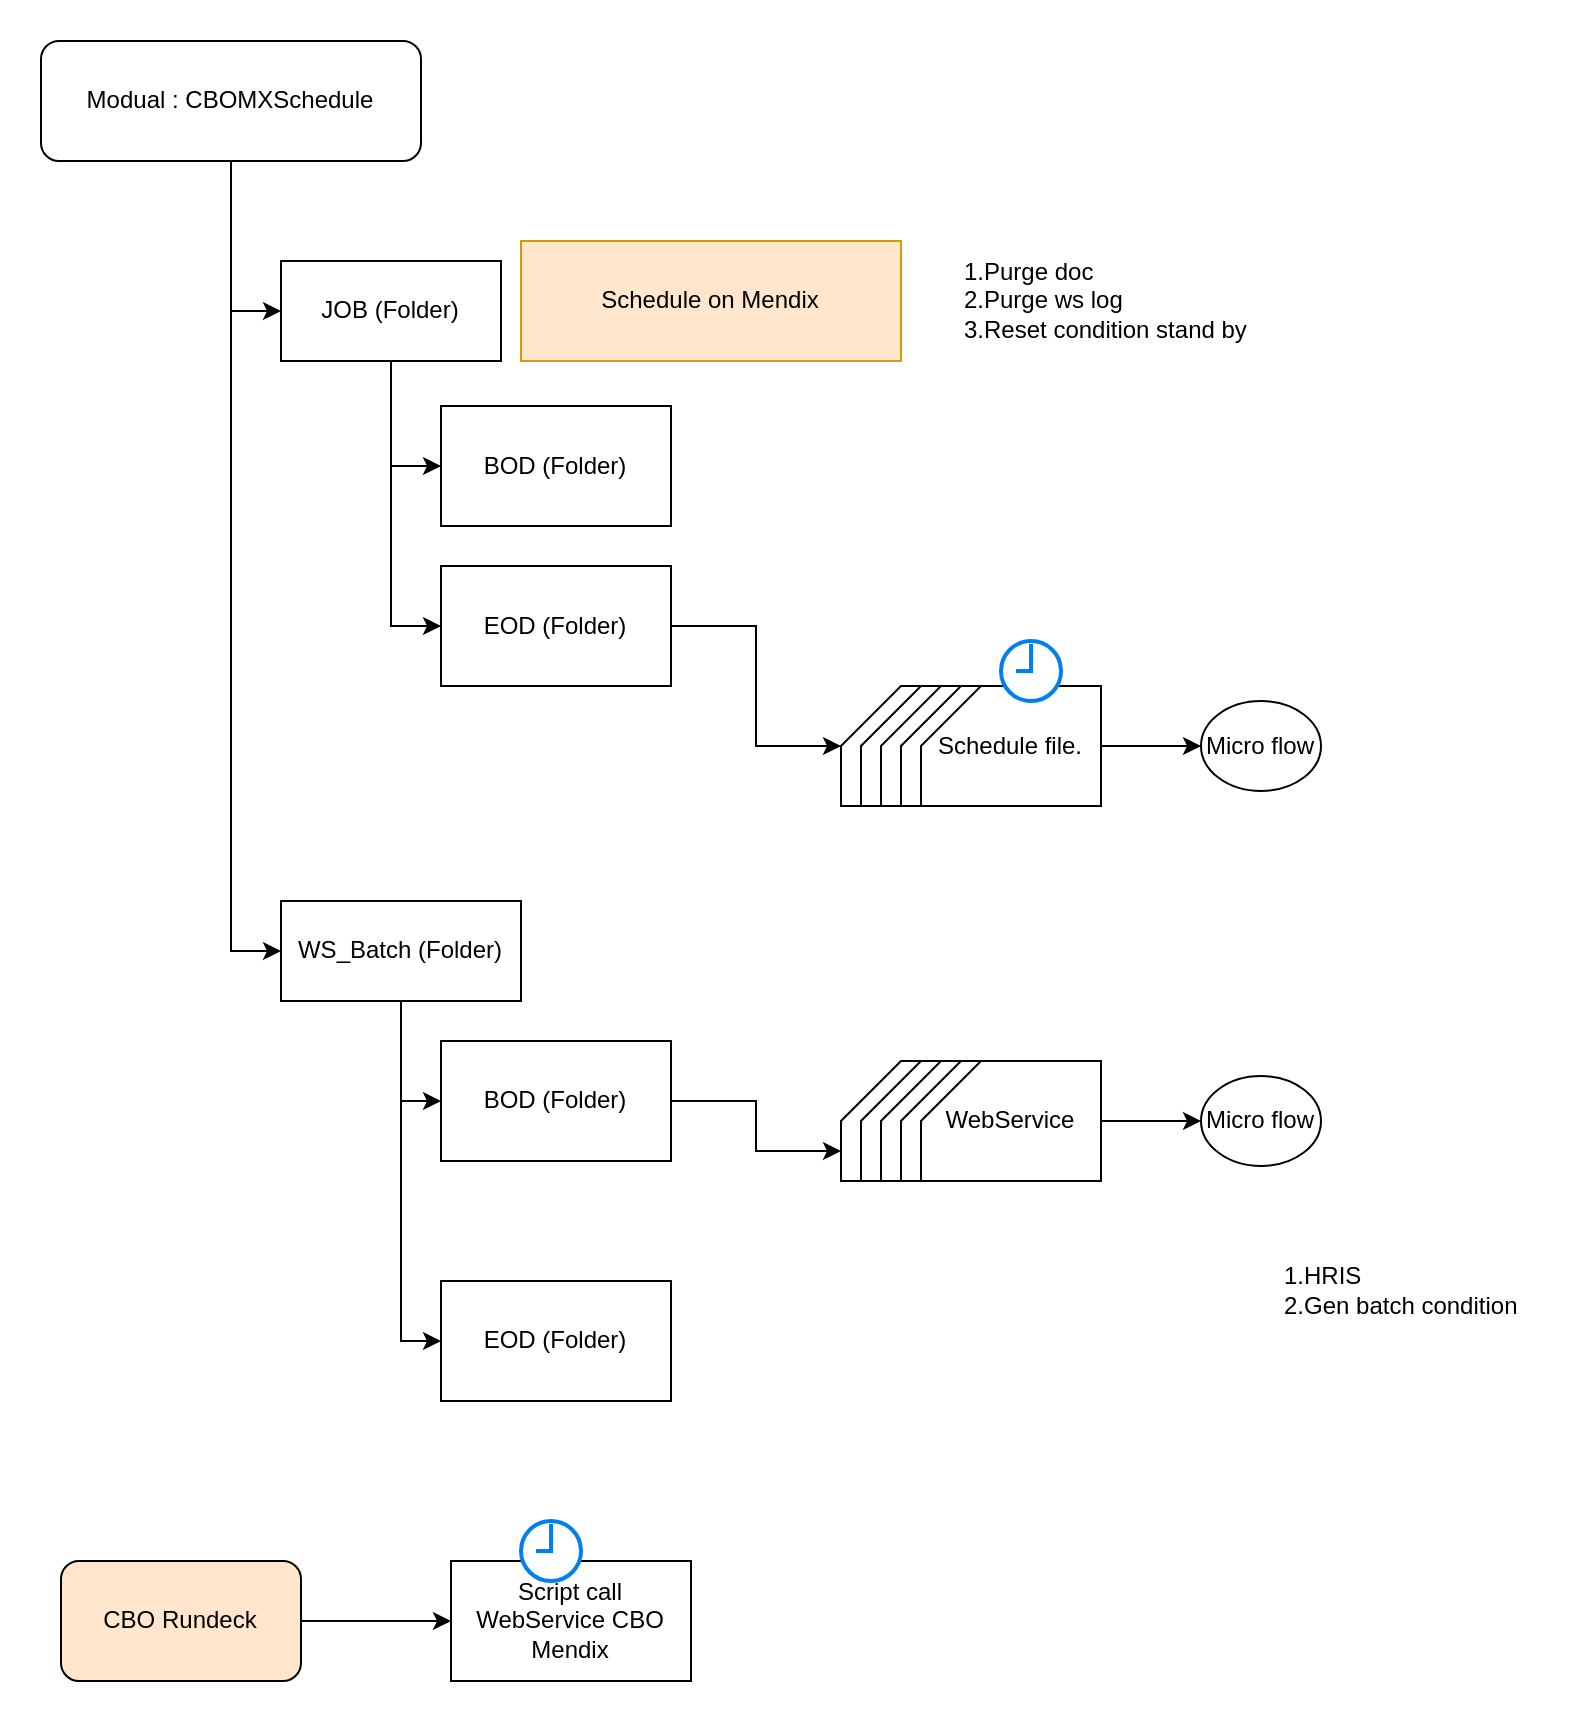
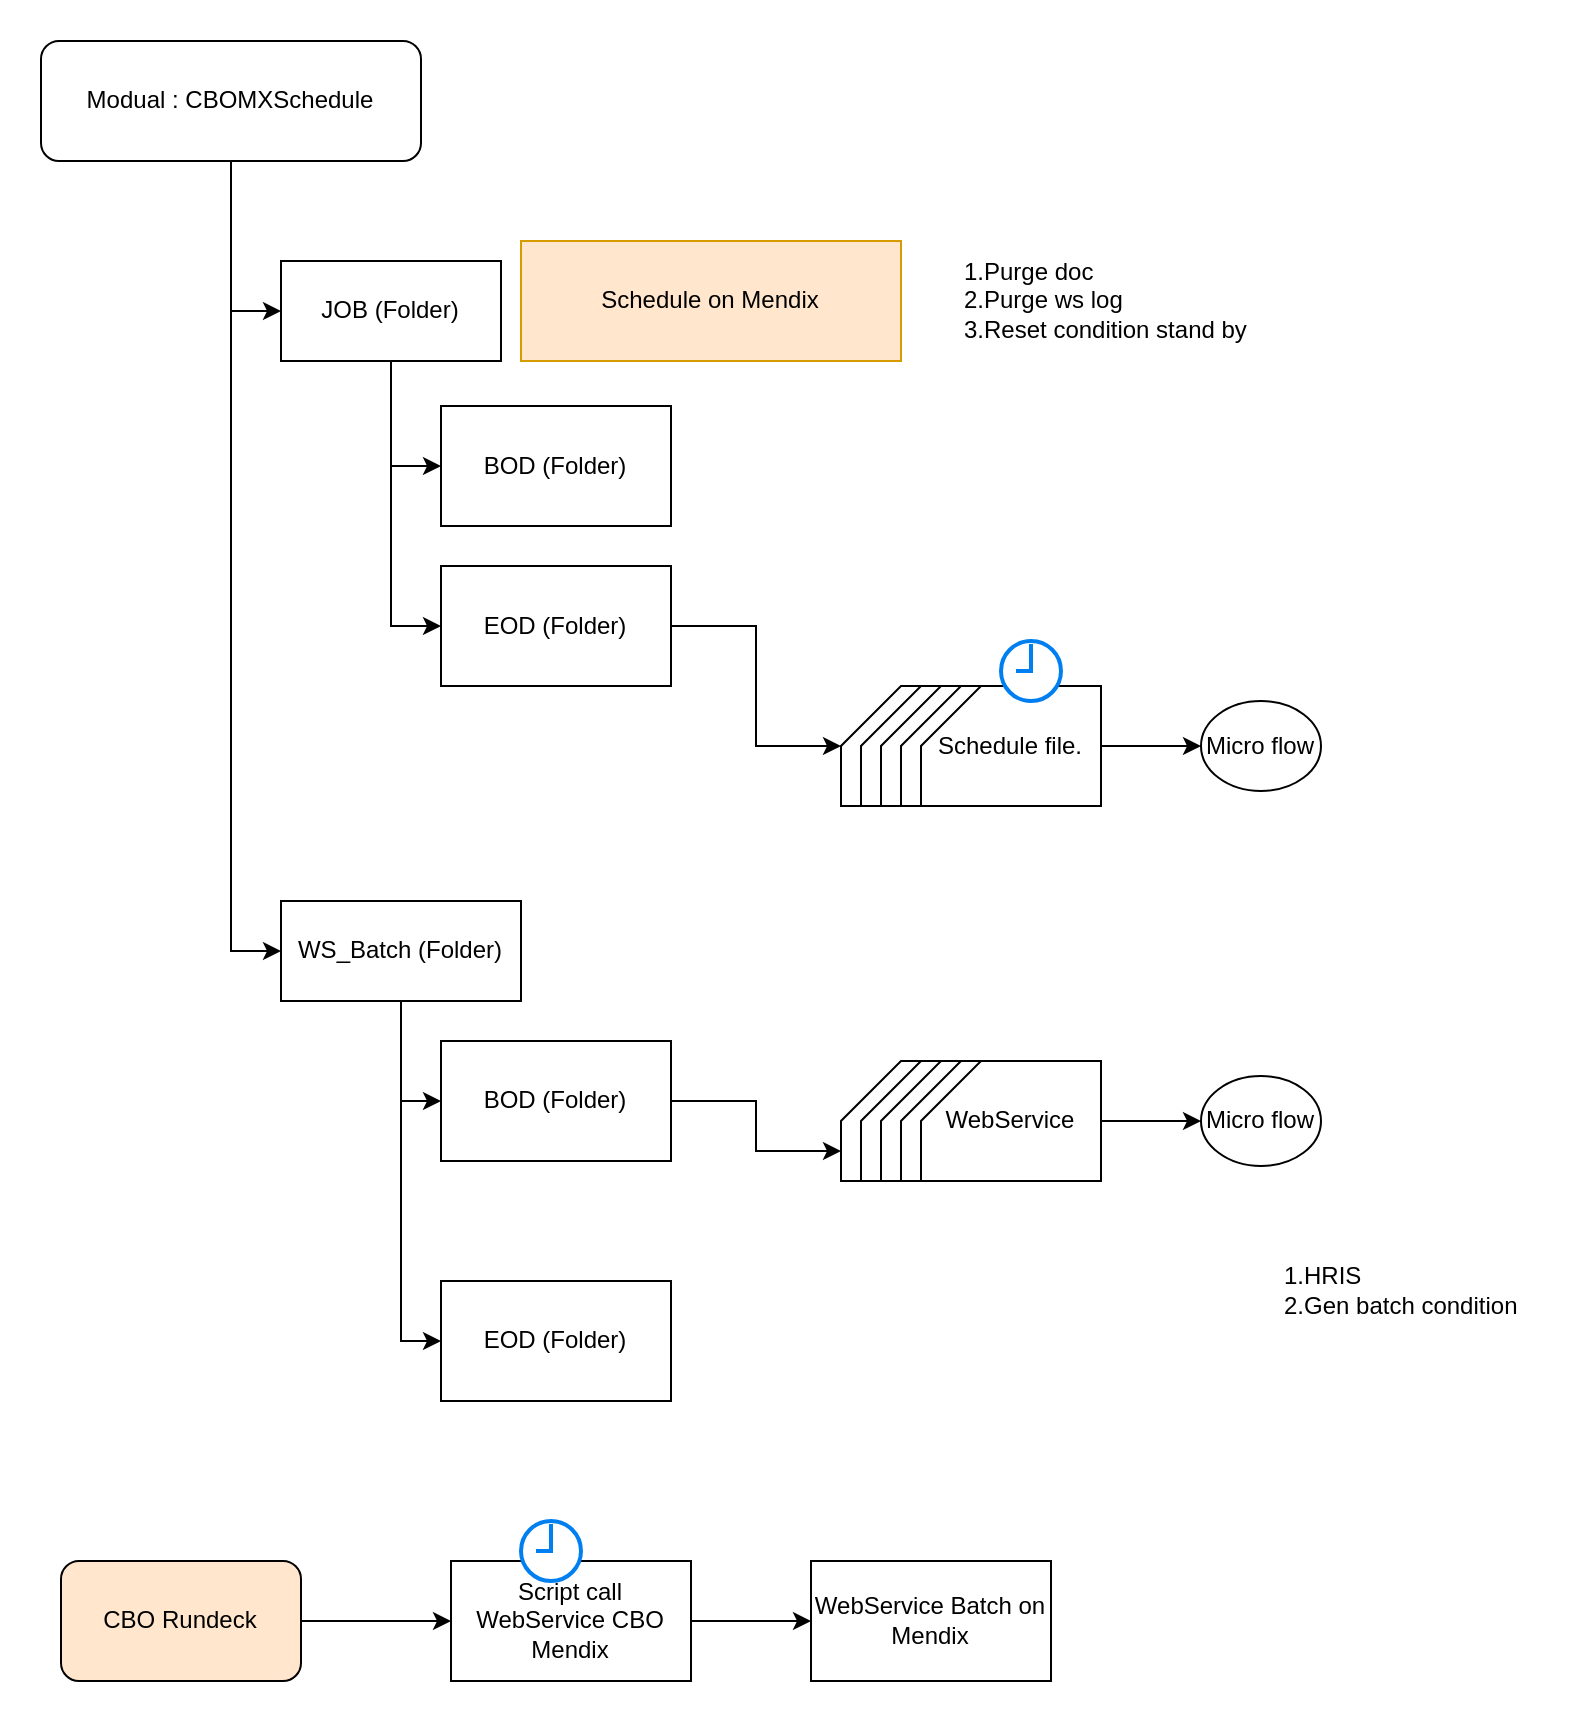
edge "Script call WebService CBO Mendix" -> "WebService Batch on Mendix": added
node "WebService Batch on Mendix": added
